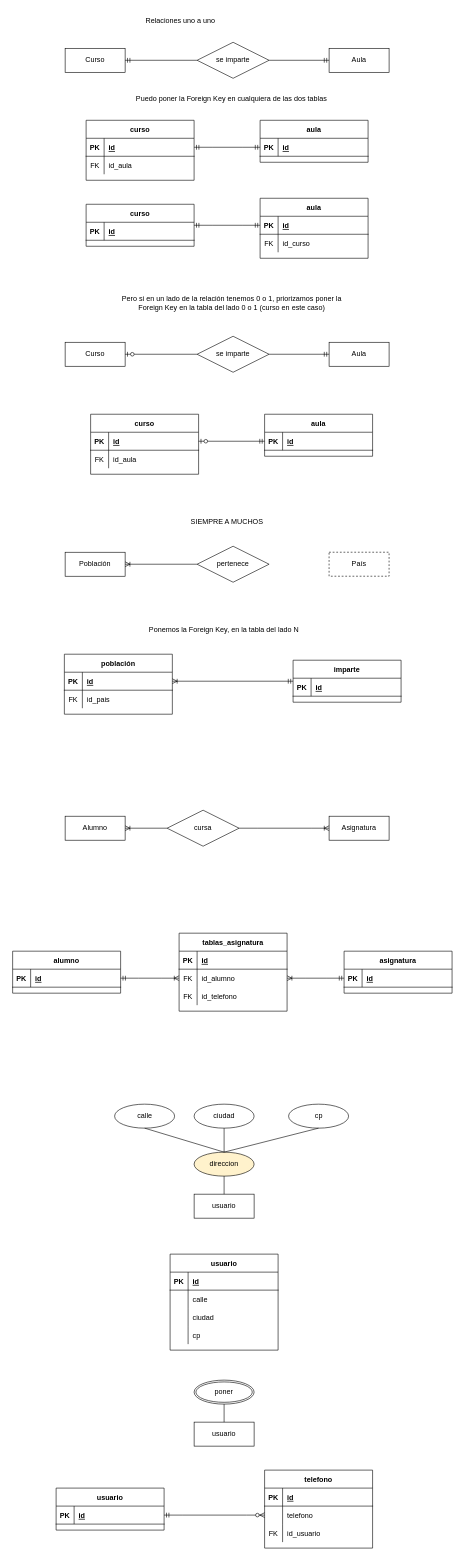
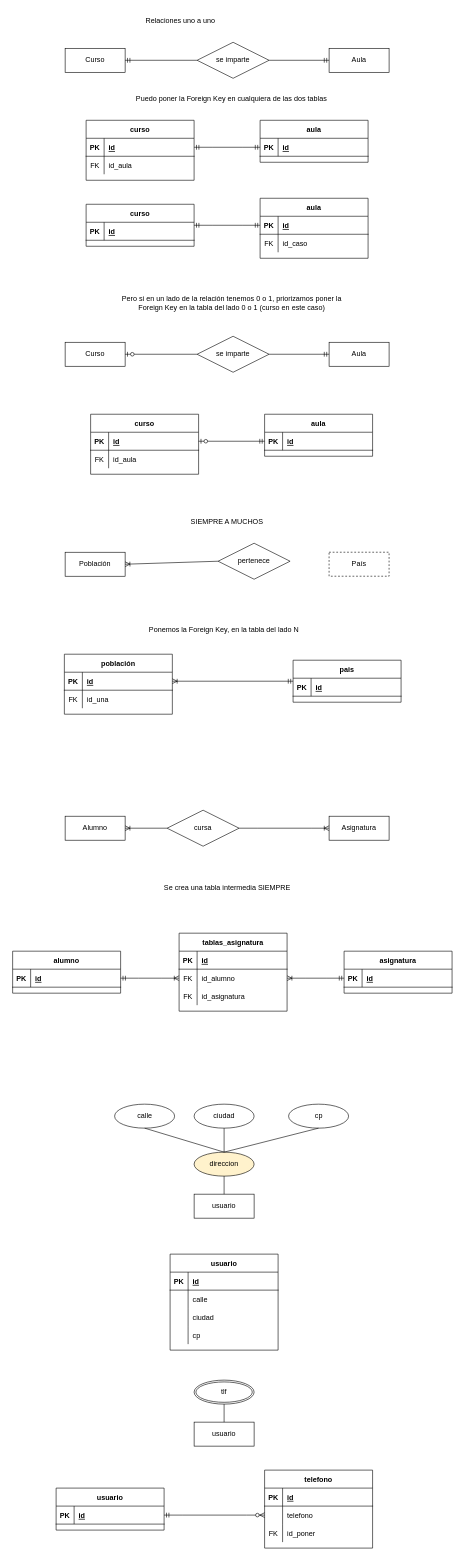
node "id_curso": label "id_curso" -> "id_caso"
node "pertenece": moved (233, 564) -> (254, 561)
node "imparte": label "imparte" -> "pais"
node "id_pais": label "id_pais" -> "id_una"
node "Se crea una tabla intermedia SIEMPRE": added
node "id_telefono": label "id_telefono" -> "id_asignatura"
node "poner": label "poner" -> "tlf"
node "id_usuario": label "id_usuario" -> "id_poner"
